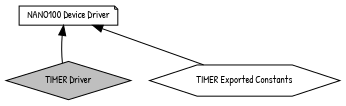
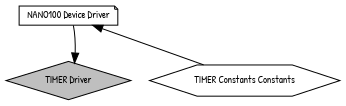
edge "TIMER Driver" -> "NANO100 Device Driver": reversed
node "TIMER Exported Constants": label "TIMER Exported Constants" -> "TIMER Constants Constants"
